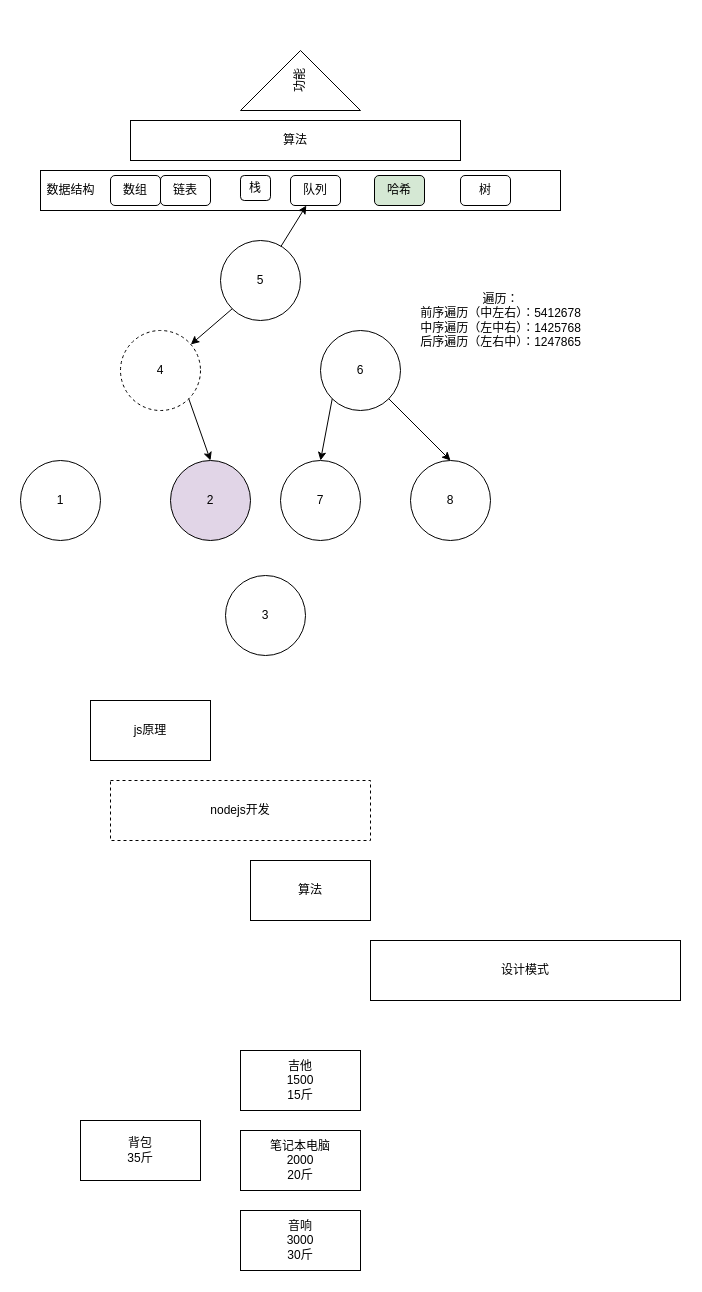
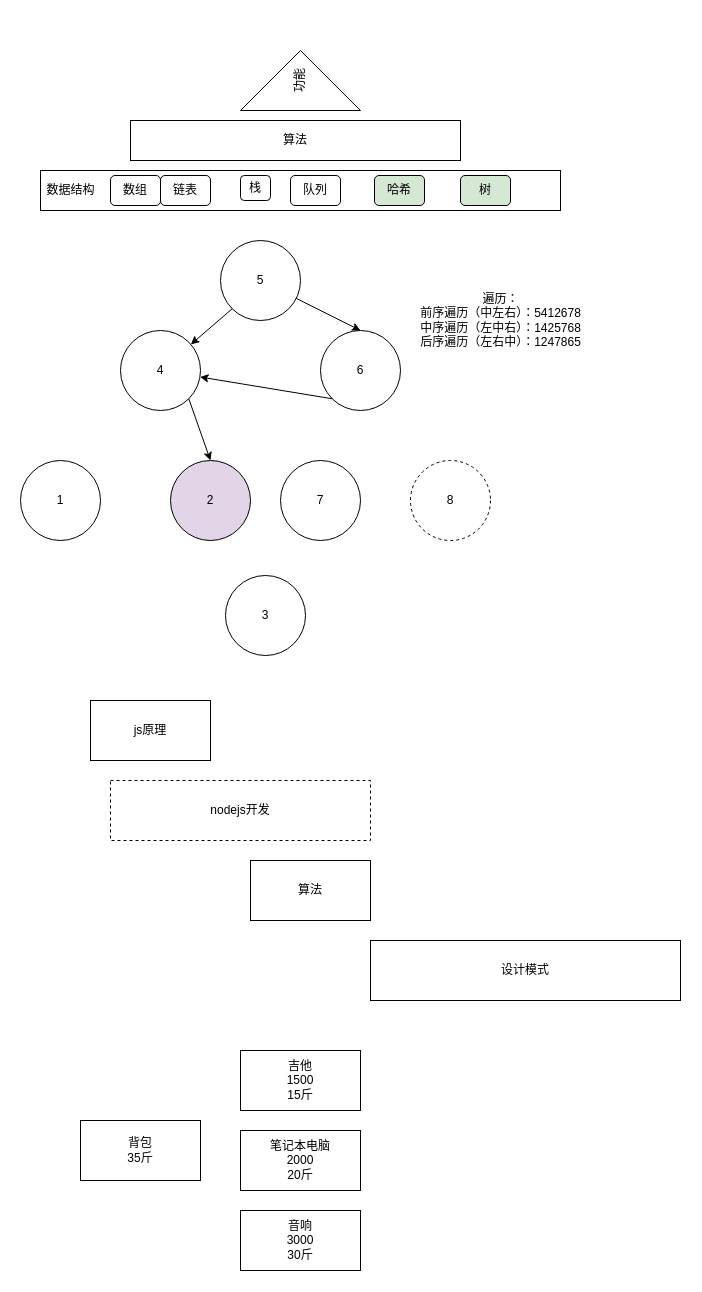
node "树": fillcolor #ffffff -> #d5e8d4
edge "5" -> "队列": now "5" -> "6"
node "4": style dashed -> solid
edge "6" -> "7": now "6" -> "4"
edge "6" -> "8": removed
node "8": style solid -> dashed
